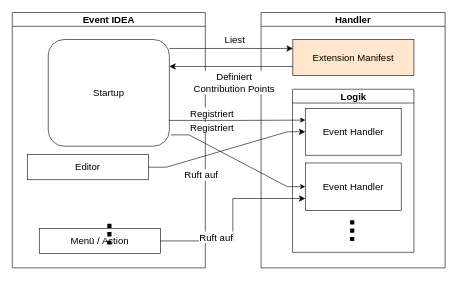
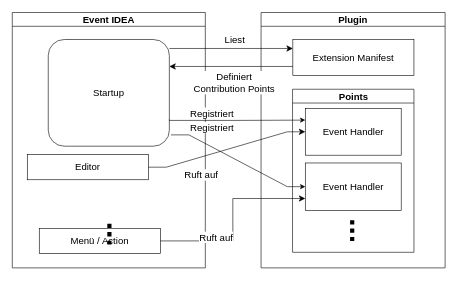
node "Handler": label "Handler" -> "Plugin"
node "Extension Manifest": fillcolor #ffe6cc -> #ffffff
node "Logik": label "Logik" -> "Points"
